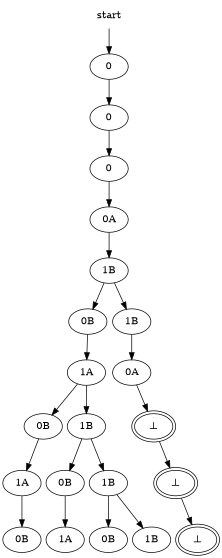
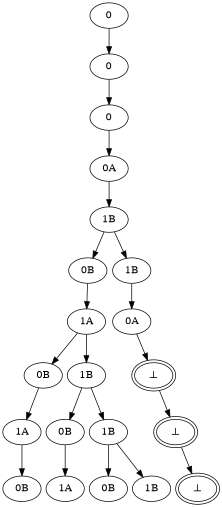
node "start": removed
